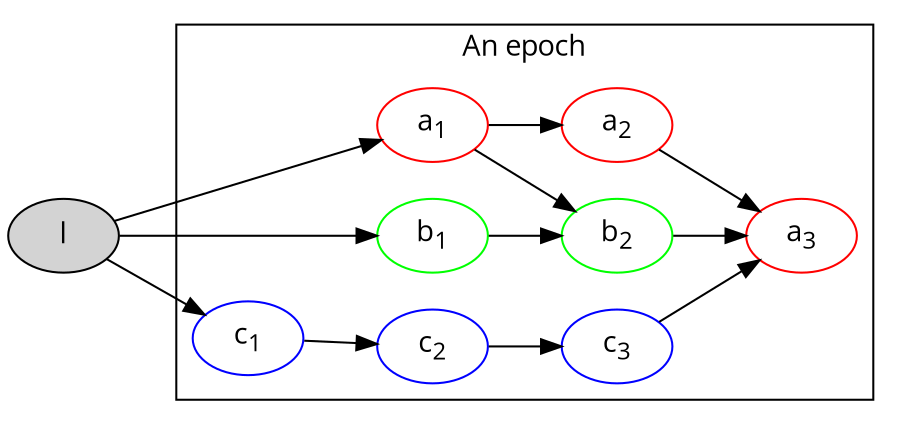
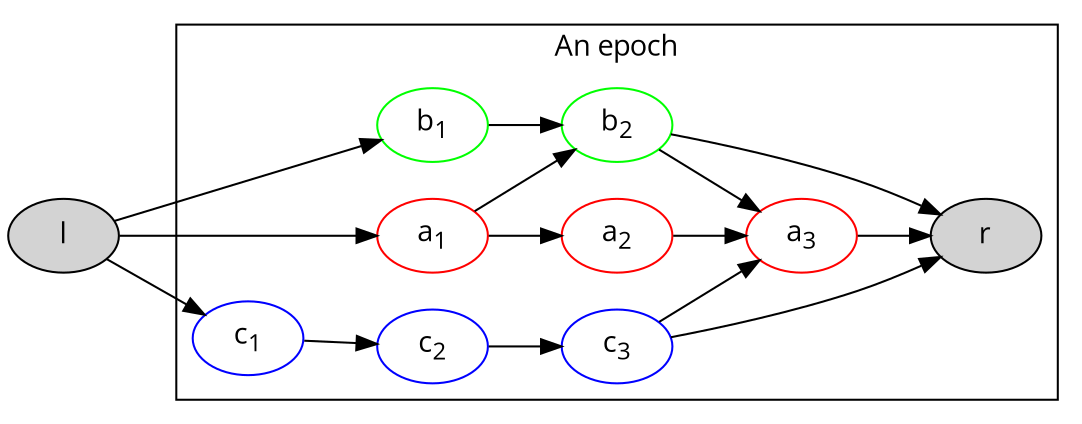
node "r": added
